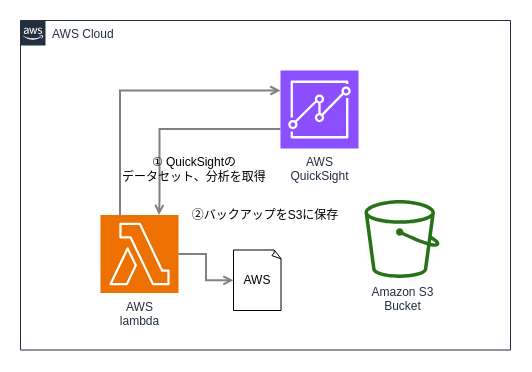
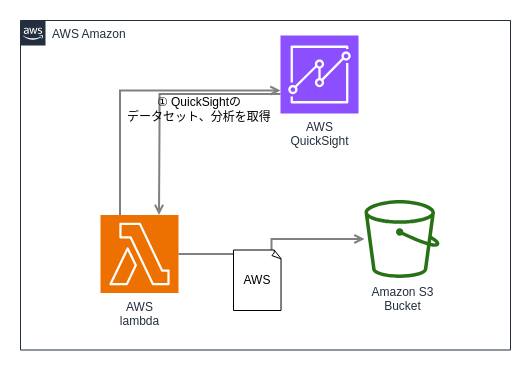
node "AWS Cloud": label "AWS Cloud" -> "AWS Amazon"
node "AWS QuickSight": moved (320, 110) -> (320, 75)
node "① QuickSightの データセット、分析を取得": moved (195, 170) -> (200, 110)
node "②バックアップをS3に保存": removed
edge "AWS lambda" -> "AWS": now "AWS lambda" -> "Amazon S3 Bucket"
